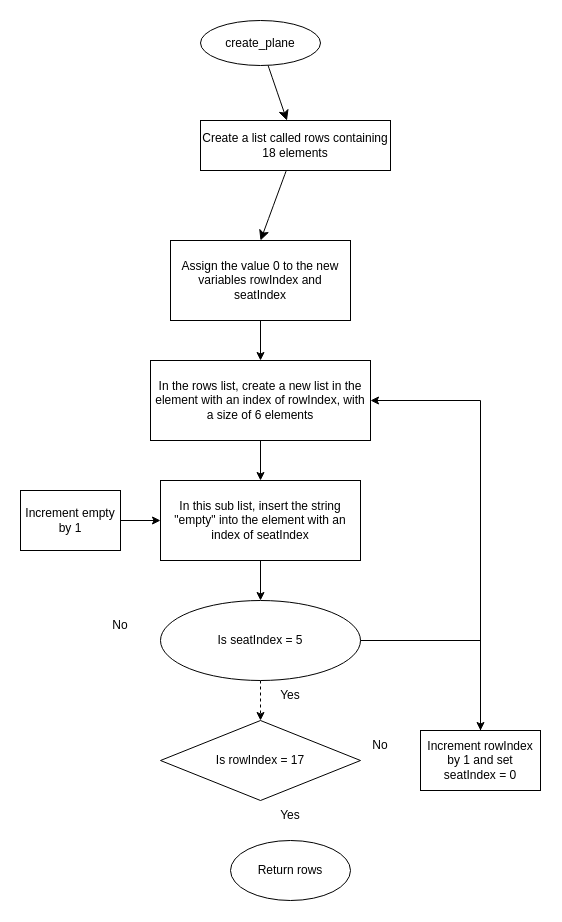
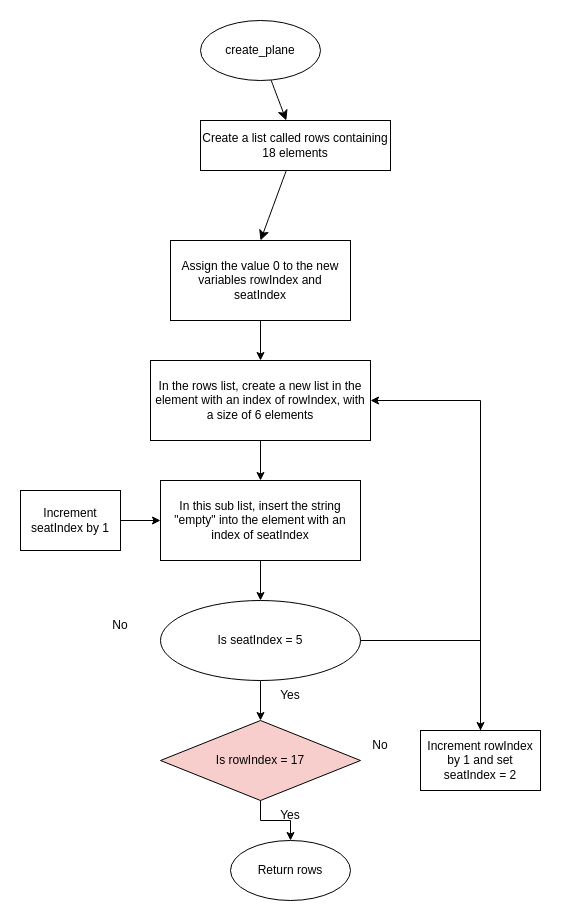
node "create_plane": size 120x45 -> 120x60
node "Increment empty by 1": label "Increment empty by 1" -> "Increment seatIndex by 1"
edge "Is seatIndex = 5" -> "Is rowIndex = 17": style dashed -> solid
node "Is rowIndex = 17": fillcolor #ffffff -> #f8cecc
node "Increment rowIndex by 1 and set seatIndex = 0": label "Increment rowIndex by 1 and set seatIndex = 0" -> "Increment rowIndex by 1 and set seatIndex = 2"
edge "Is rowIndex = 17" -> "Return rows": added
